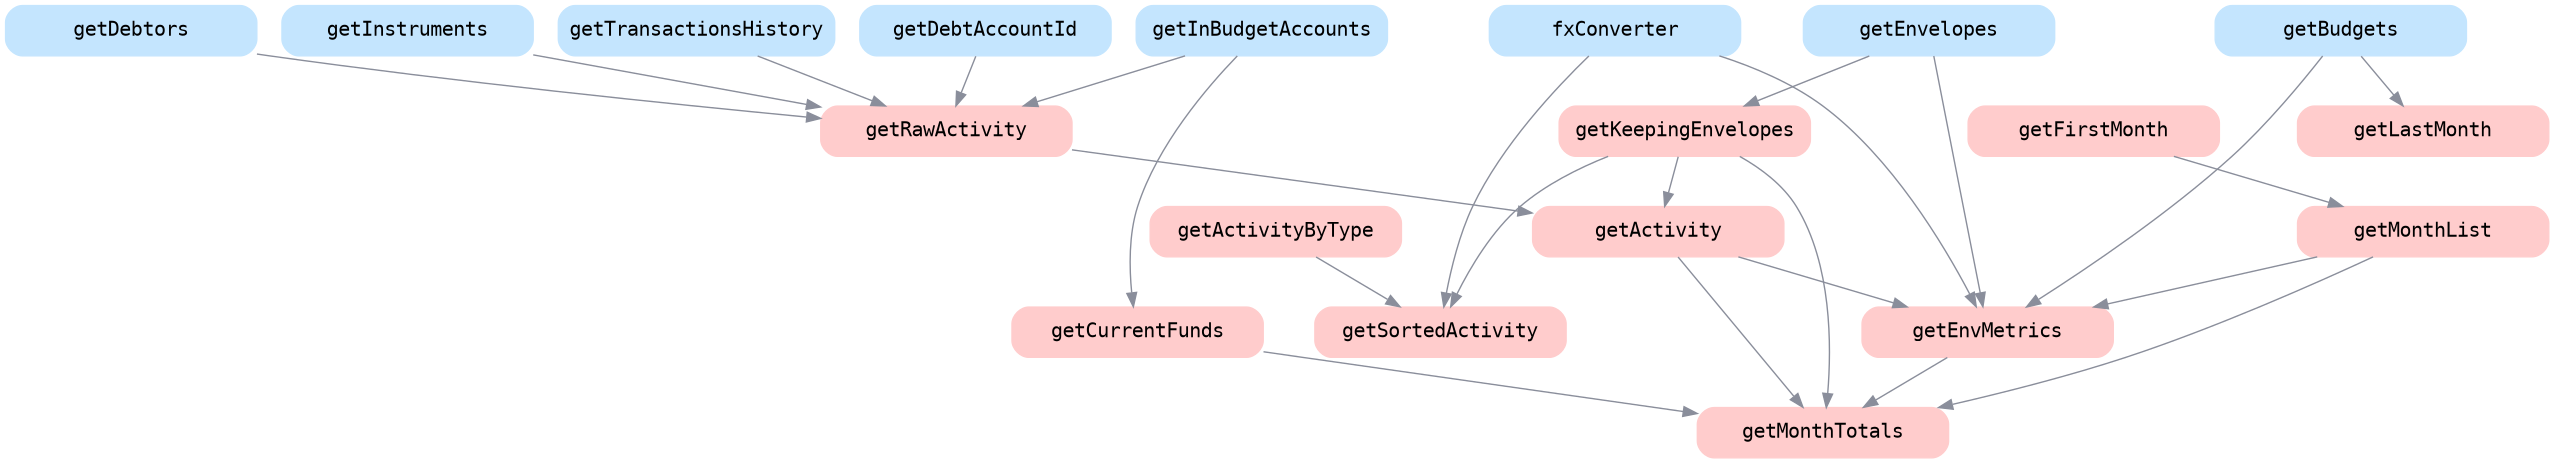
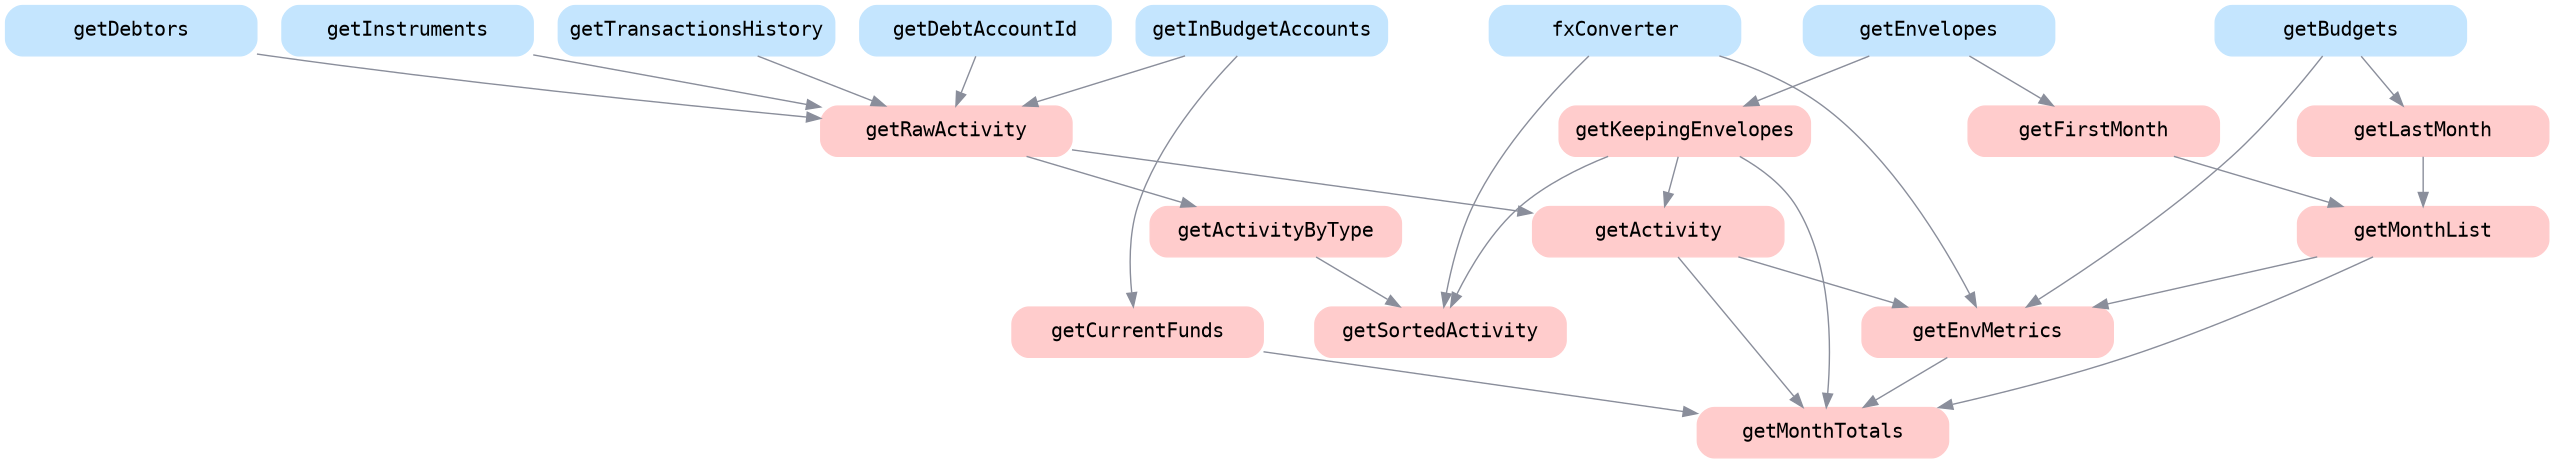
edge "getEnvelopes" -> "getEnvMetrics": now "getEnvelopes" -> "getFirstMonth"
edge "getLastMonth" -> "getMonthList": added
edge "getRawActivity" -> "getActivityByType": added
